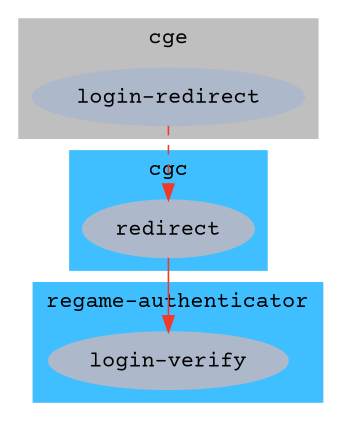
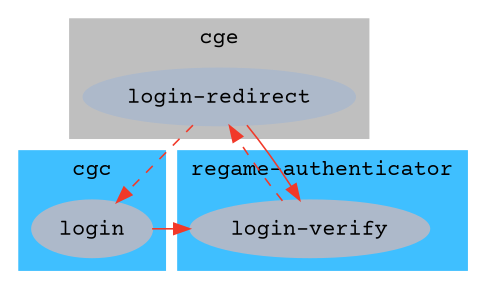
edge "login-redirect" -> "login-verify": added
edge "login-verify" -> "login-redirect": added
node "redirect": label "redirect" -> "login"
